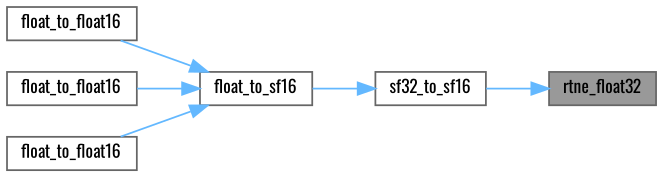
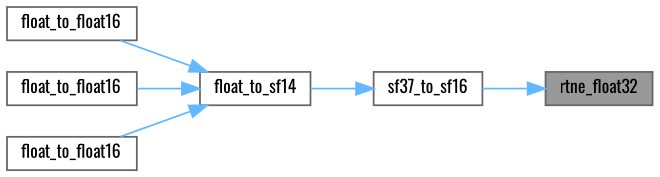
node "float_to_sf16": label "float_to_sf16" -> "float_to_sf14"
node "sf32_to_sf16": label "sf32_to_sf16" -> "sf37_to_sf16"
